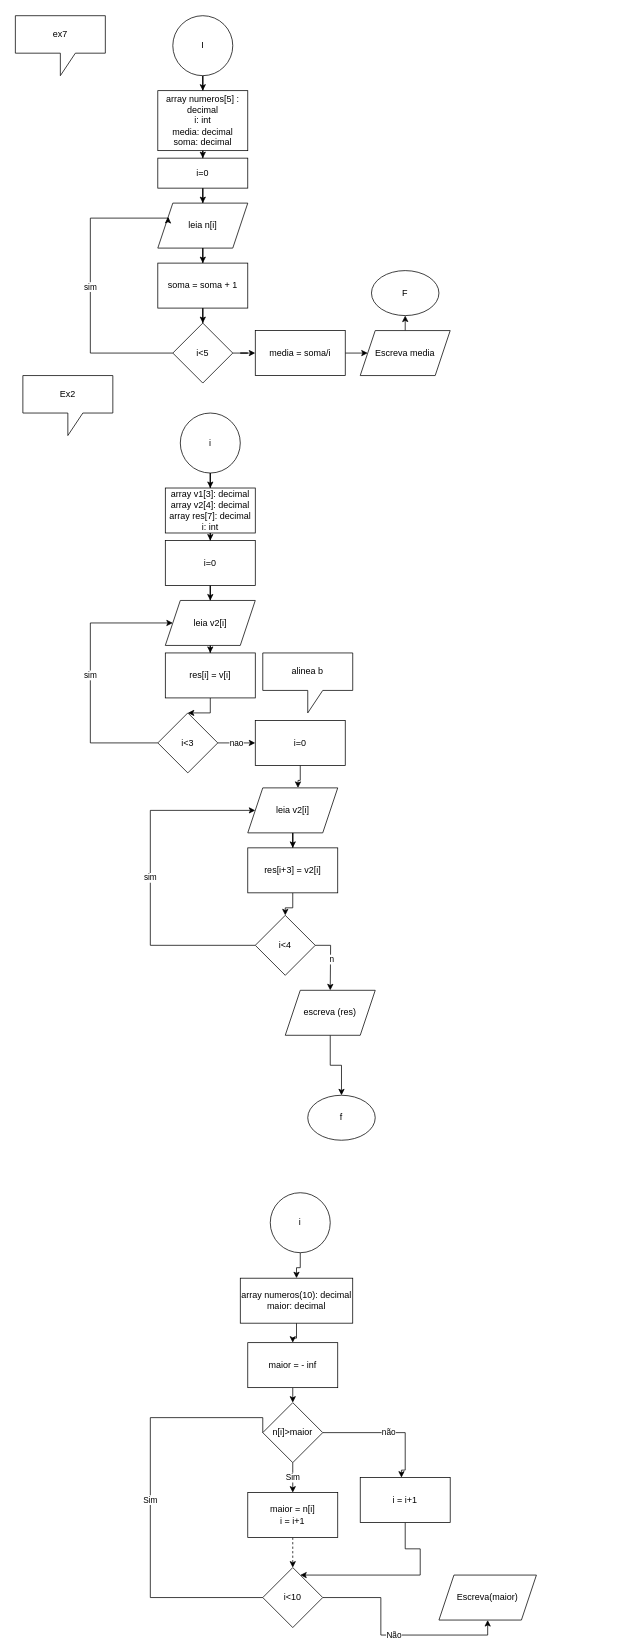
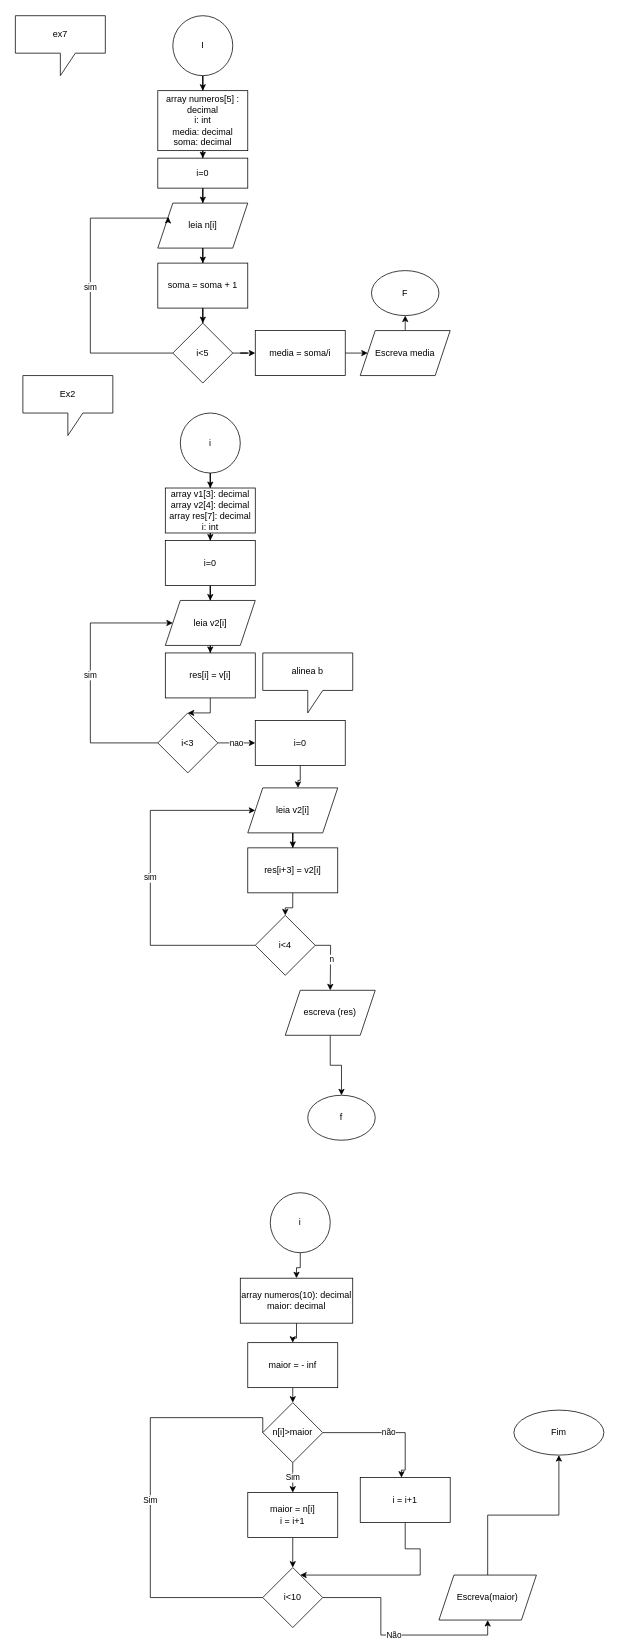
node "Fim": added
edge "Escreva(maior)" -> "Fim": added
edge "maior = n[i] i = i+1" -> "i<10": style dashed -> solid
